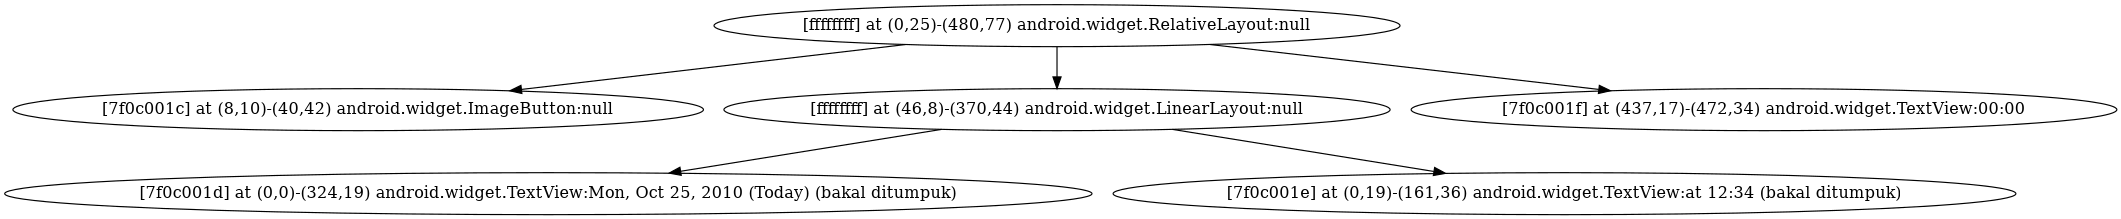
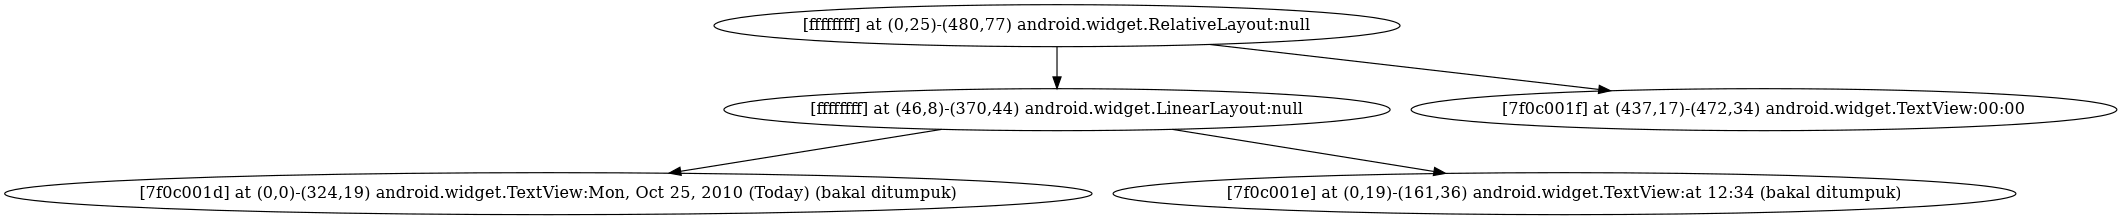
node "[7f0c001c] at (8,10)-(40,42) android.widget.ImageButton:null": removed
